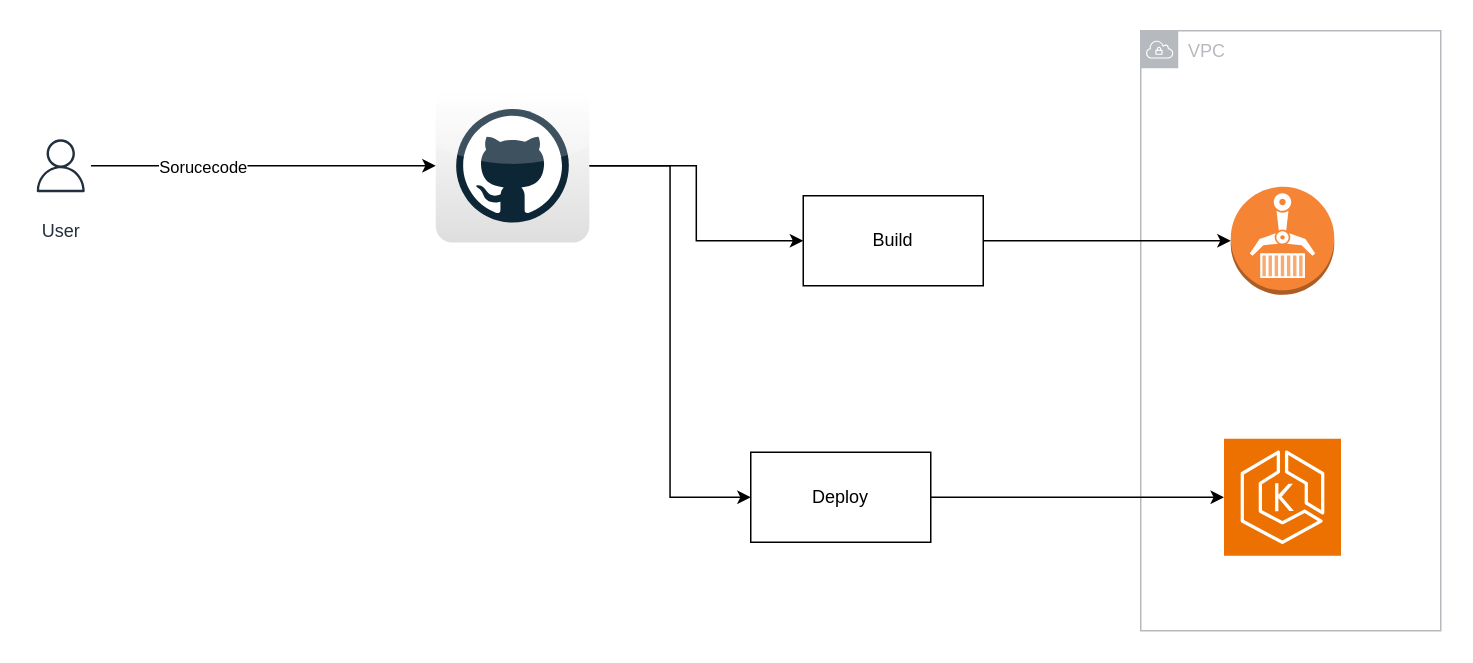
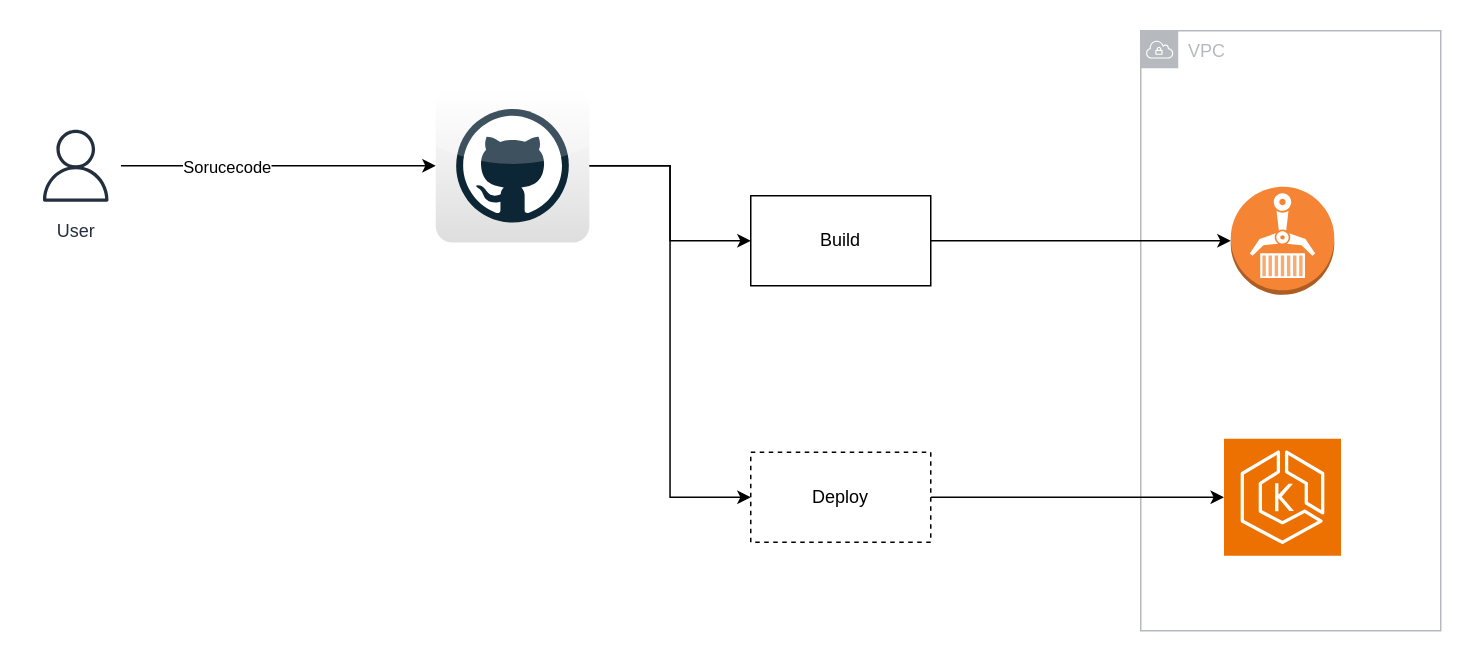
node "User": size 60x90 -> 90x90
node "Build": moved (893, 241) -> (841, 241)
node "Deploy": style solid -> dashed
